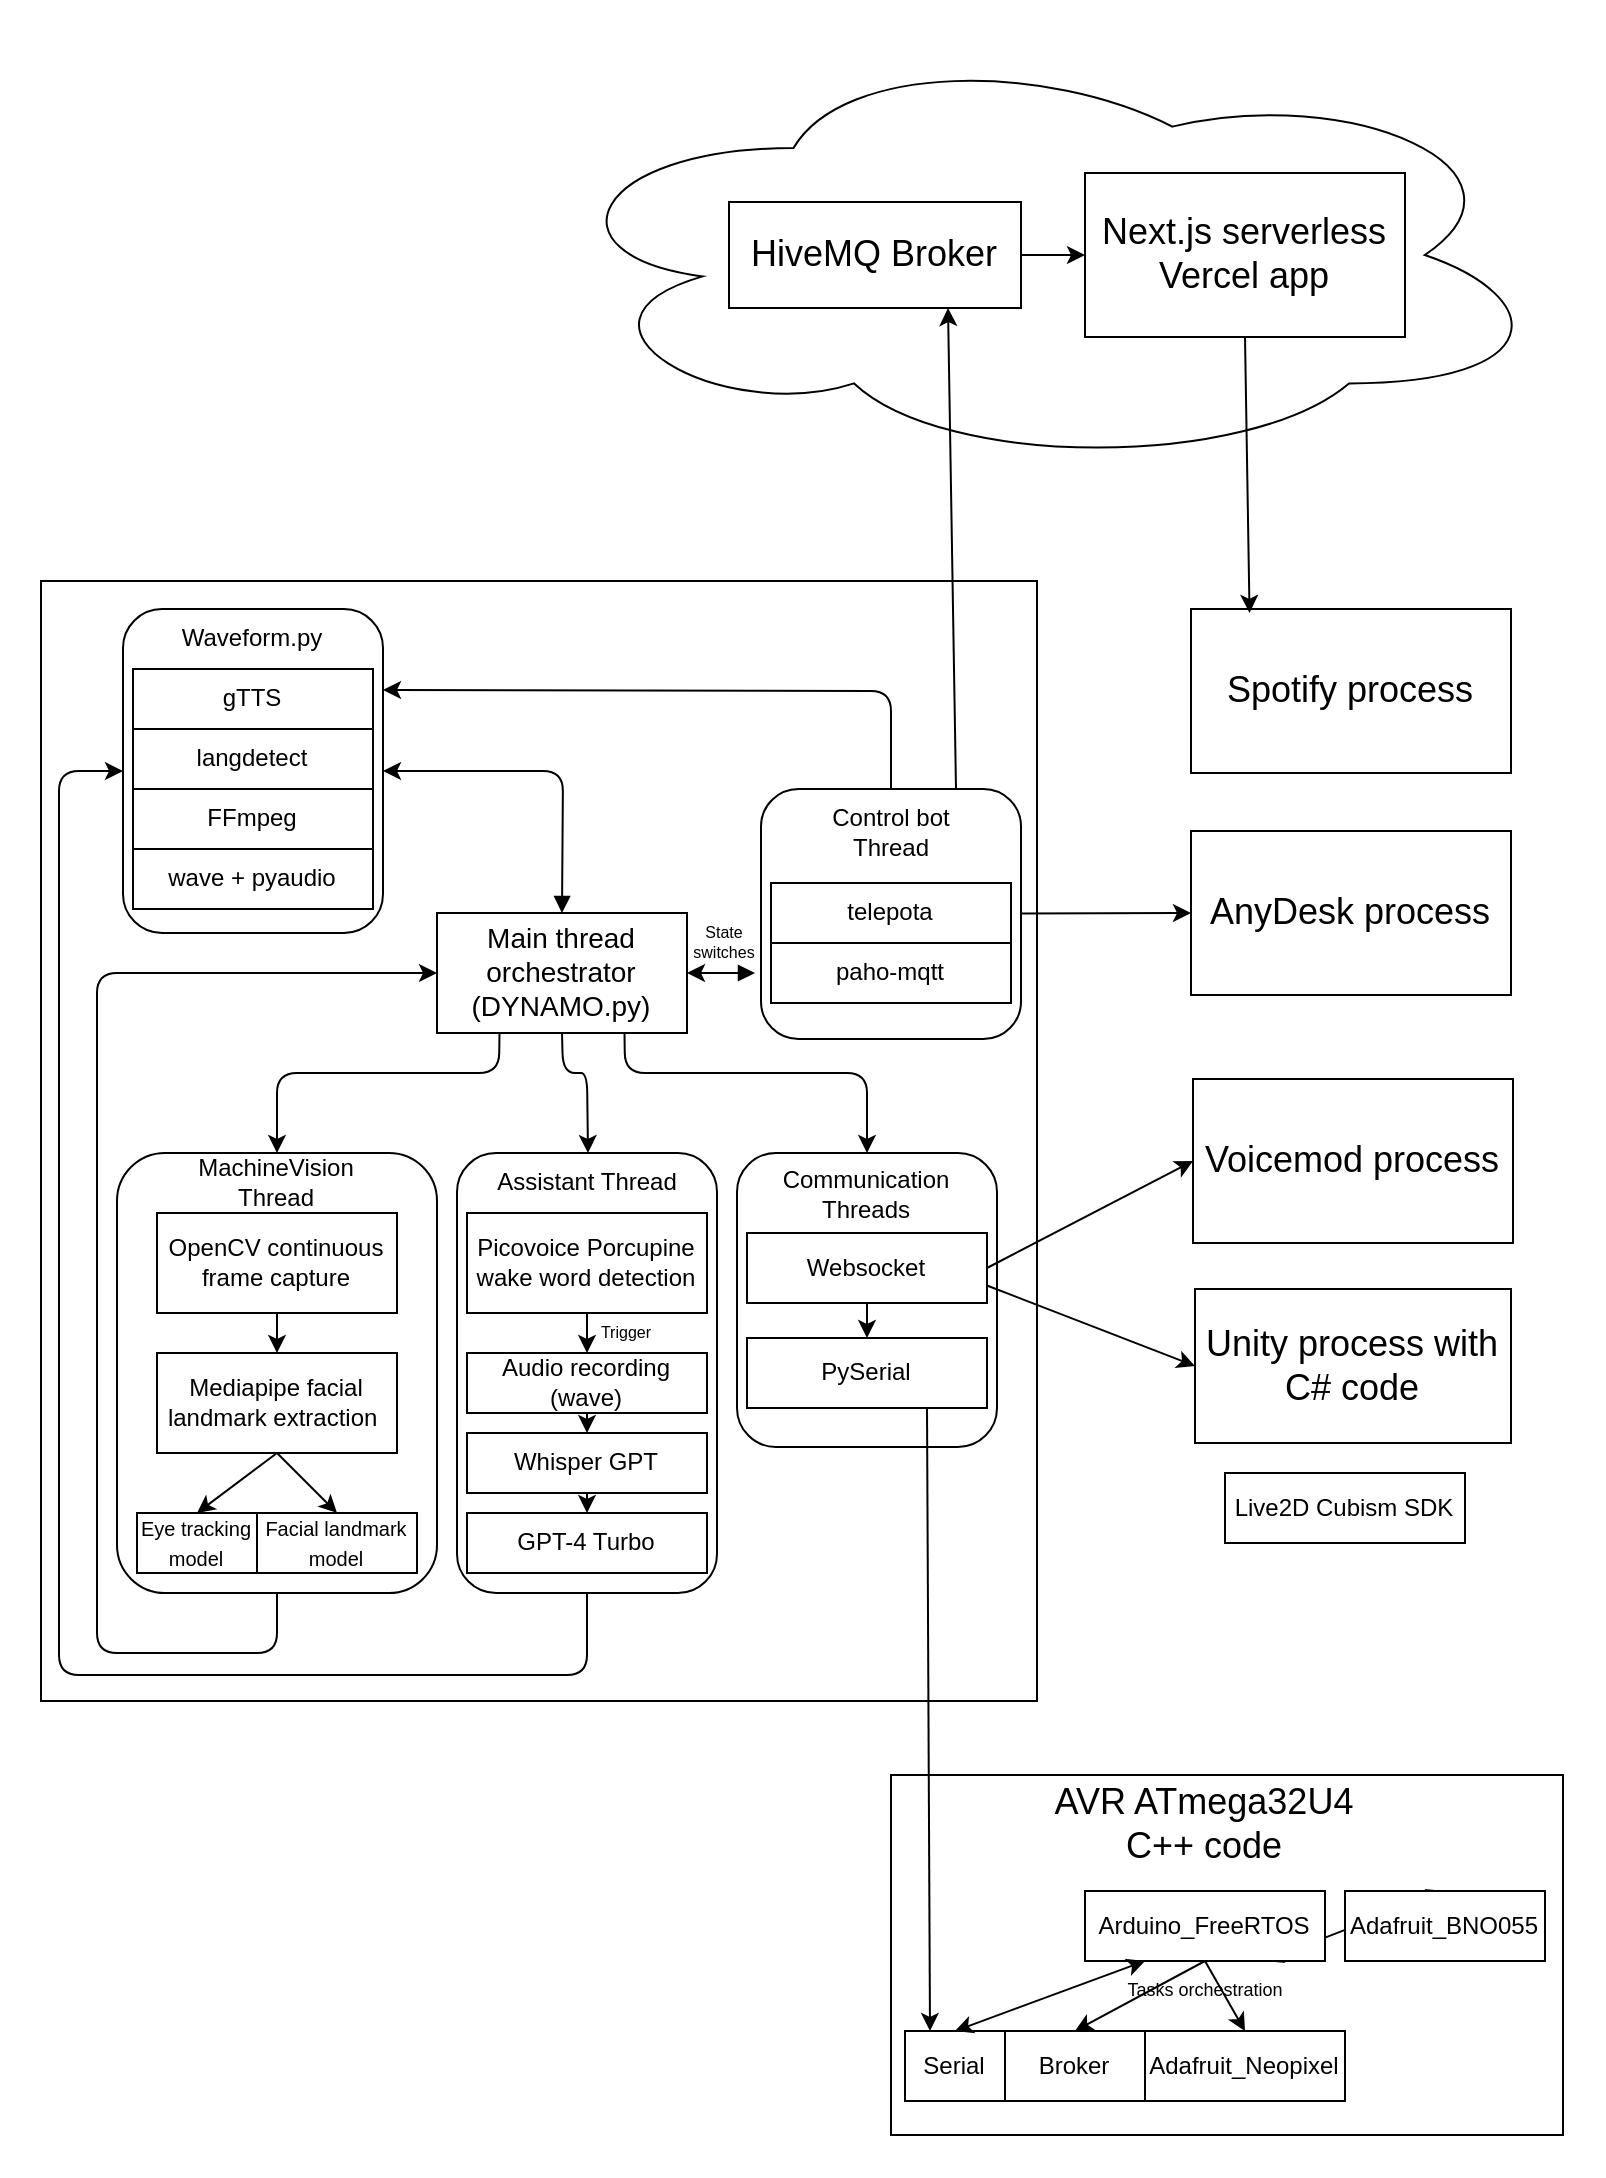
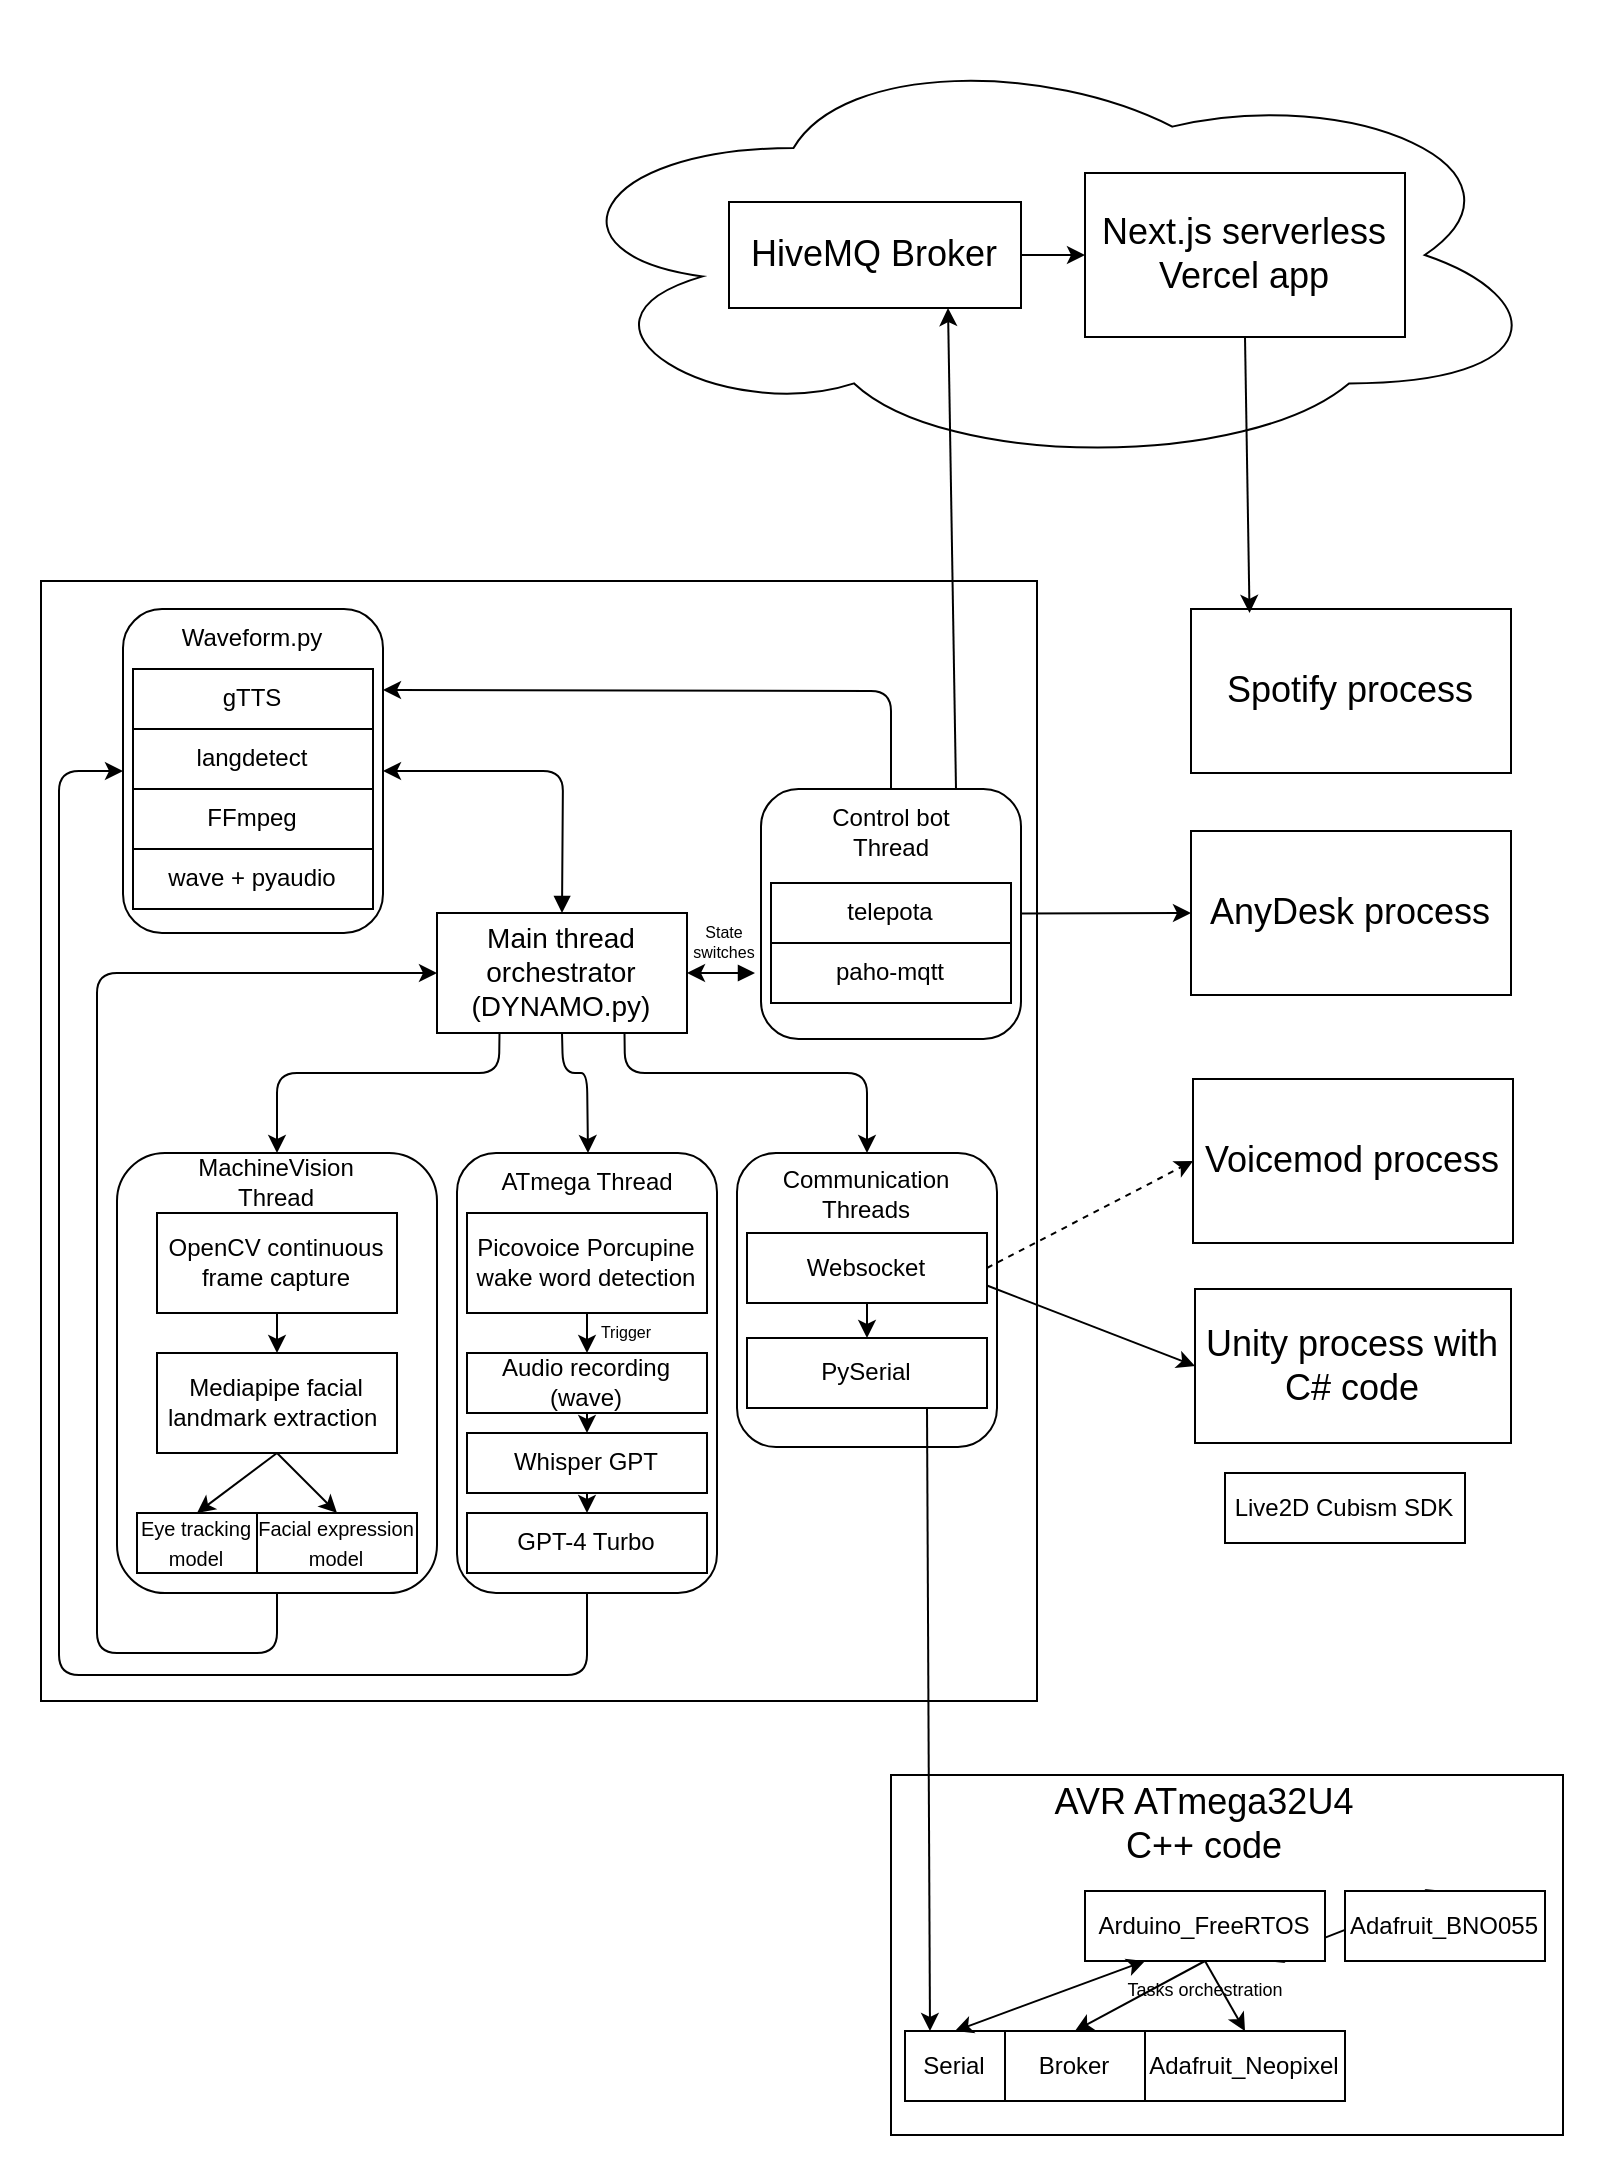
node "Assistant Thread": label "Assistant Thread" -> "ATmega Thread"
edge "Websocket" -> "Voicemod process": style solid -> dashed
node "Facial landmark model": label "Facial landmark model" -> "Facial expression model"
